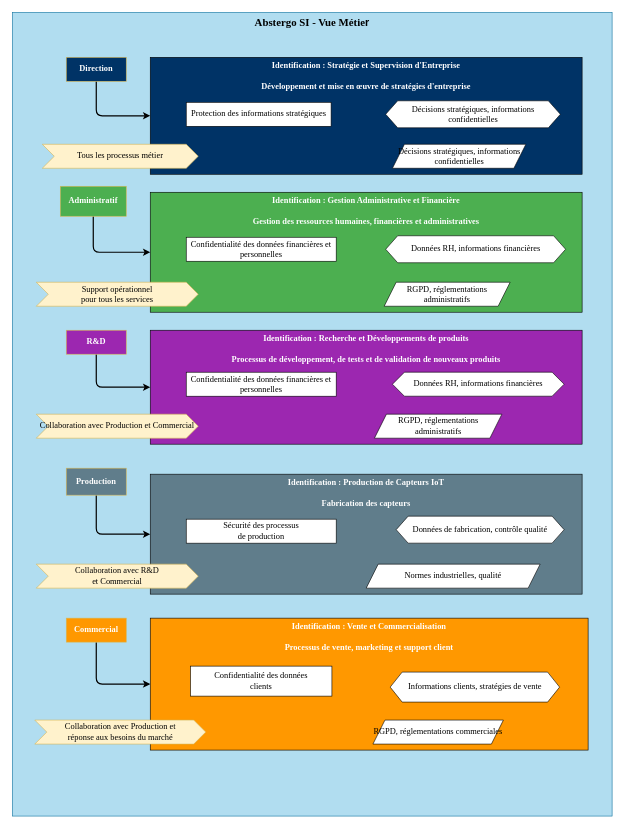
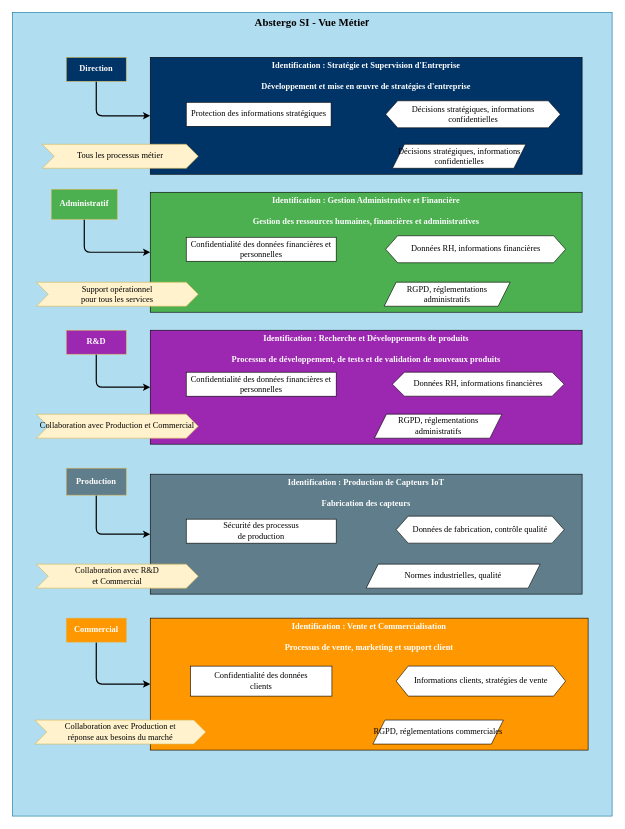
node "Administratif": moved (93, 201) -> (84, 204)
node "Informations clients, stratégies de vente": moved (475, 687) -> (481, 681)
